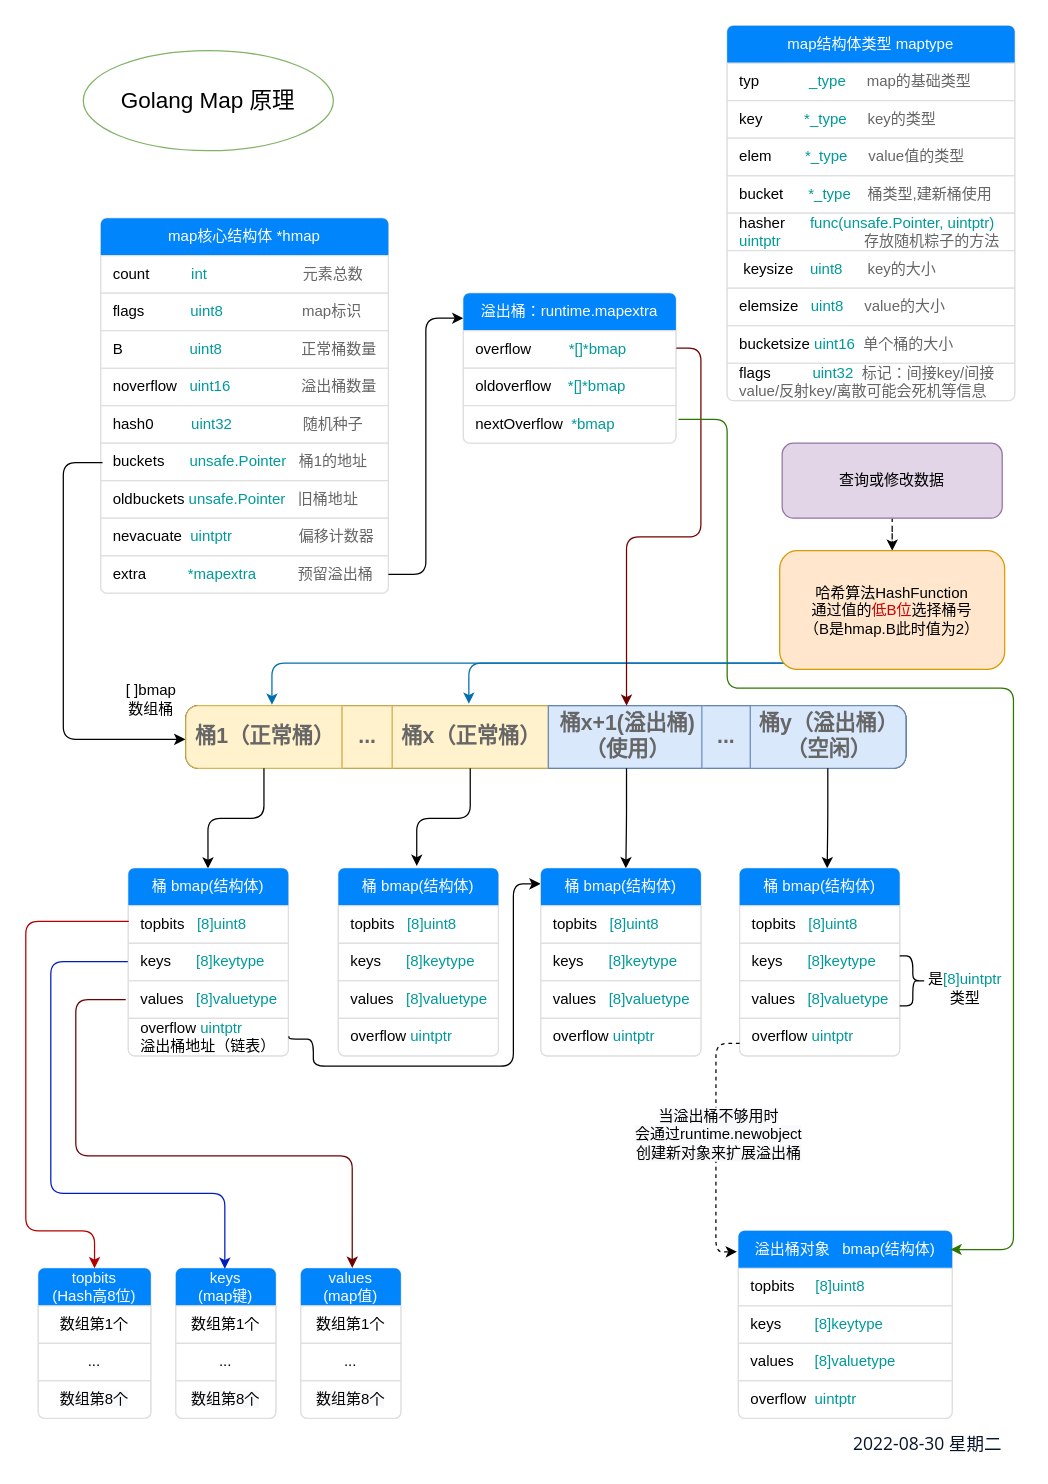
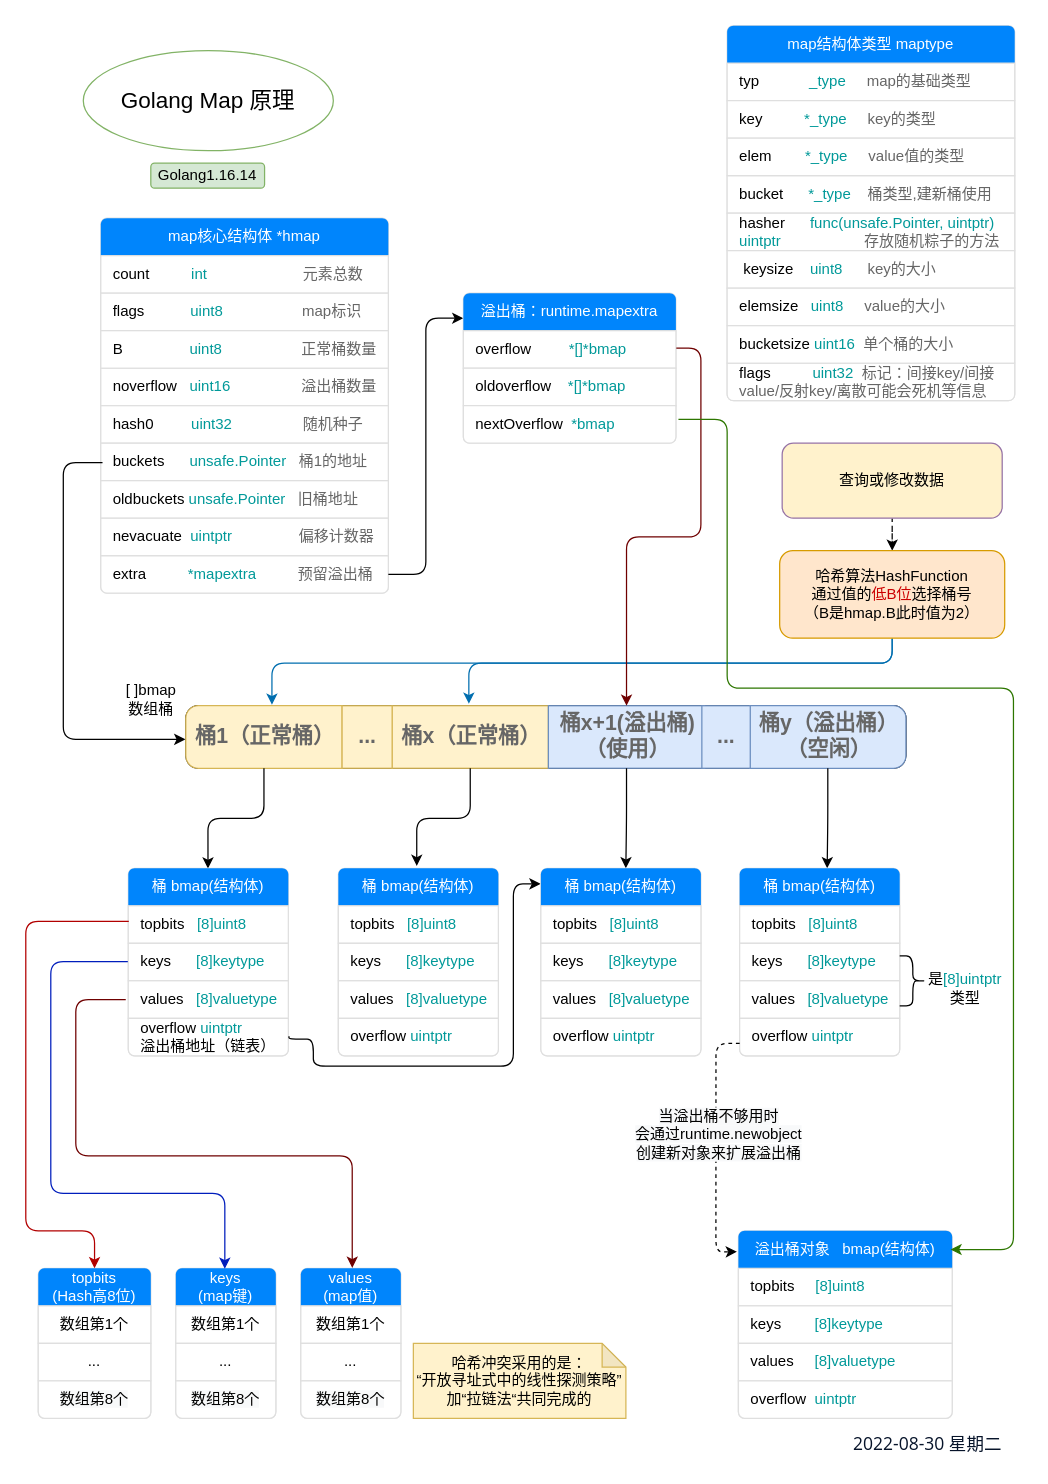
node "Golang1.16.14": added
node "查询或修改数据": fillcolor #e1d5e7 -> #fff2cc
node "哈希算法HashFunction 通过值的低B位选择桶号 （B是hmap.B此时值为2）": size 225x119 -> 225x88
node "哈希冲突采用的是： “开放寻址式中的线性探测策略” 加“拉链法“共同完成的": added
